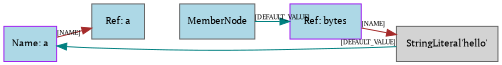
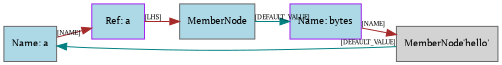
node "Ref: a": color gray40 -> purple
edge "Ref: a" -> "MemberNode": added
node "Ref: bytes": label "Ref: bytes" -> "Name: bytes"
node "Name: a": color purple -> gray40
node "StringLiteral'hello'": label "StringLiteral'hello'" -> "MemberNode'hello'"
